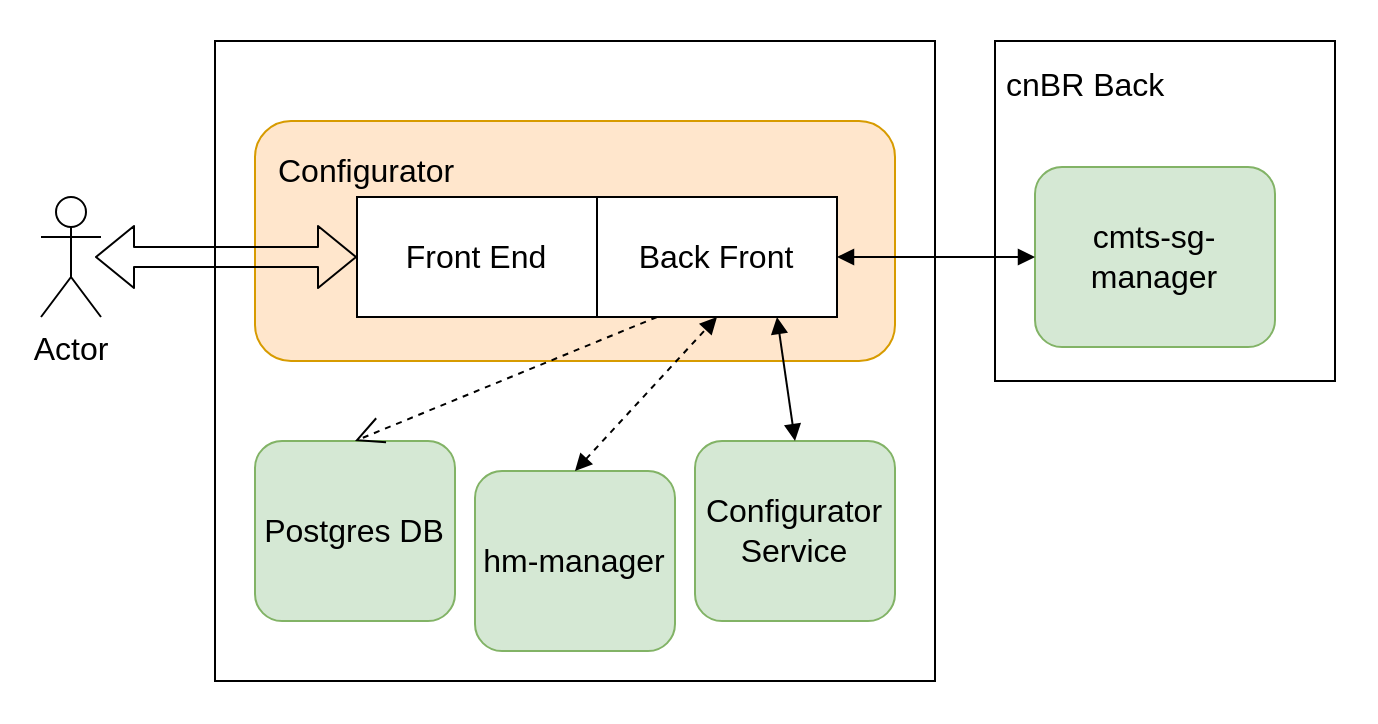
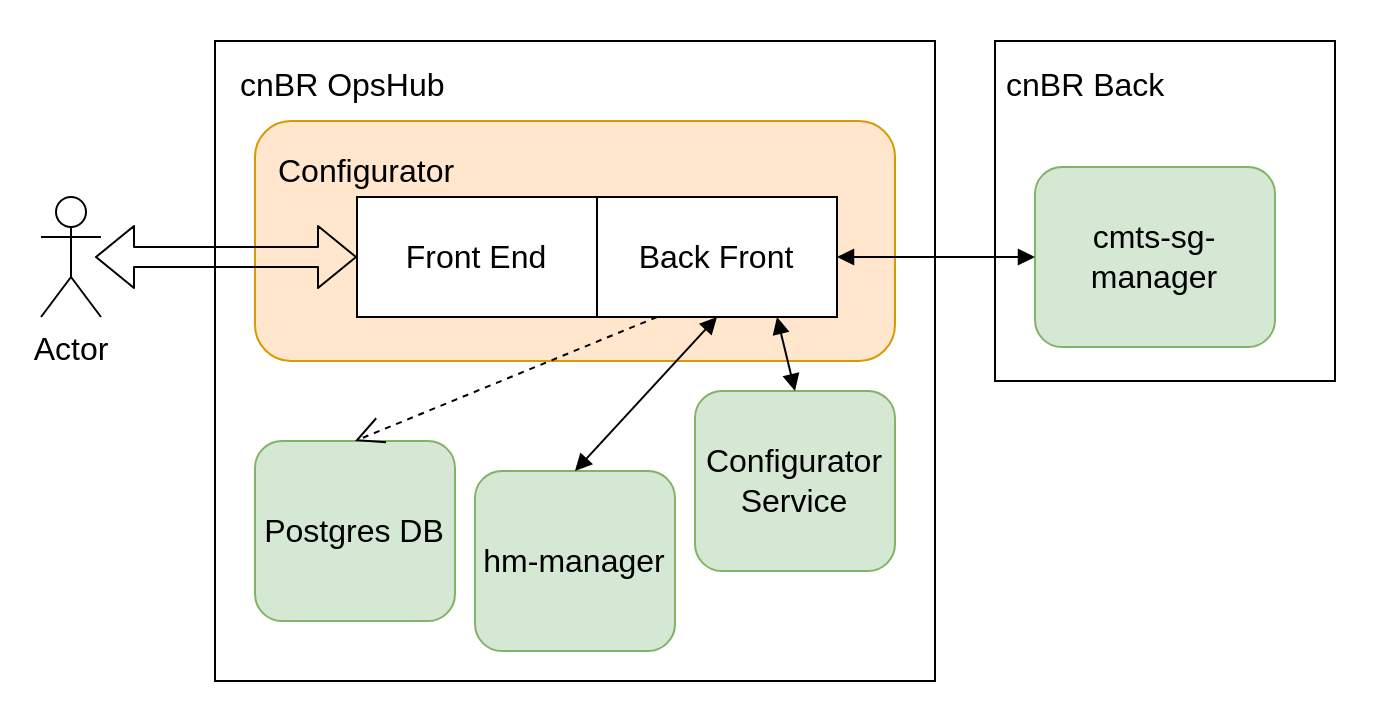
node "cnBR OpsHub": added
edge "Back Front" -- "hm-manager": style dashed -> solid
node "Configurator Service": moved (795, 531) -> (795, 481)
